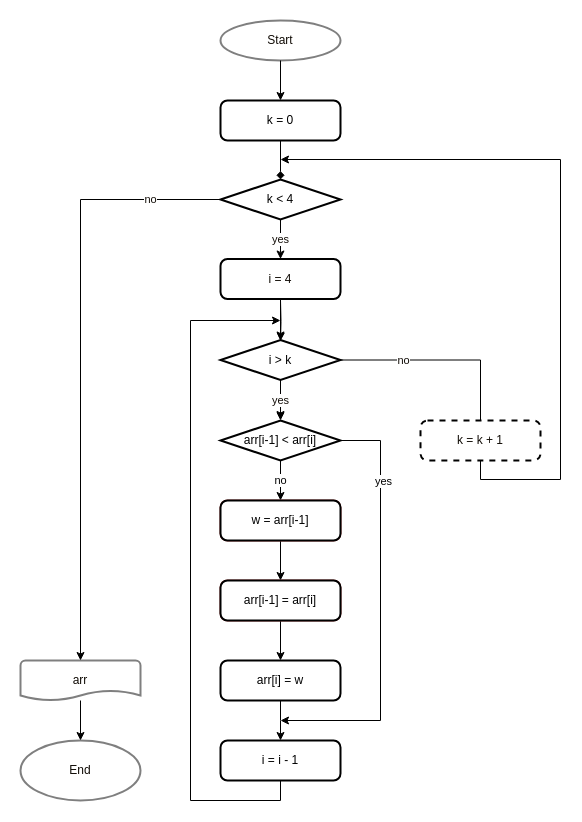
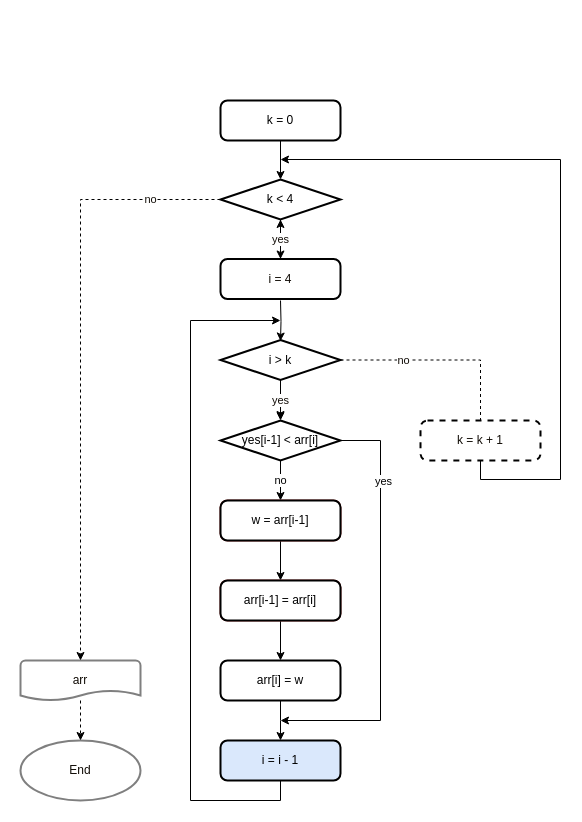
node "Start": removed
edge "Start" -> "k = 0": removed
edge "k = 0" -> "k < 4": arrowhead diamond -> classic
edge "i = 4" -> "i > k": now "i = 4" -> "k < 4"
edge "i > k" -- "k = k + 1": style solid -> dashed
edge "k < 4" -> "arr": style solid -> dashed
node "arr[i-1] < arr[i]": label "arr[i-1] < arr[i]" -> "yes[i-1] < arr[i]"
edge "arr" -> "End": style solid -> dashed
node "i = i - 1": fillcolor #ffffff -> #dae8fc
